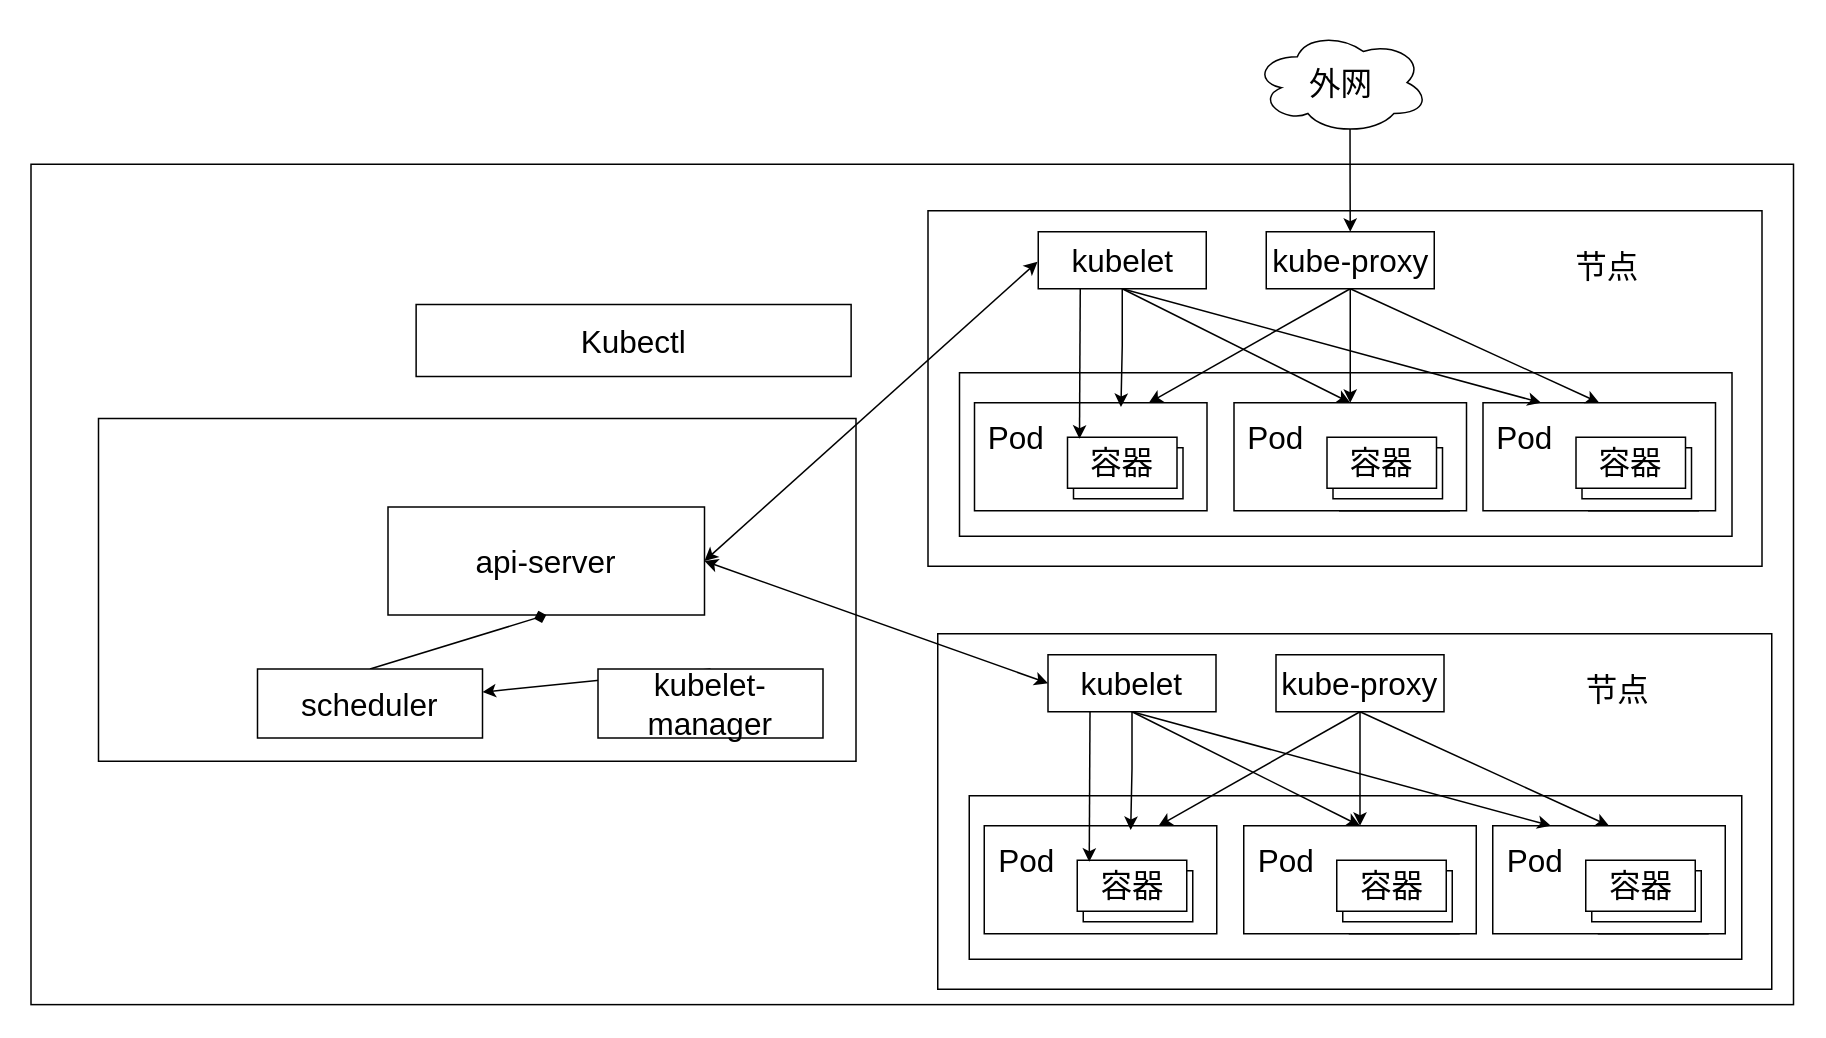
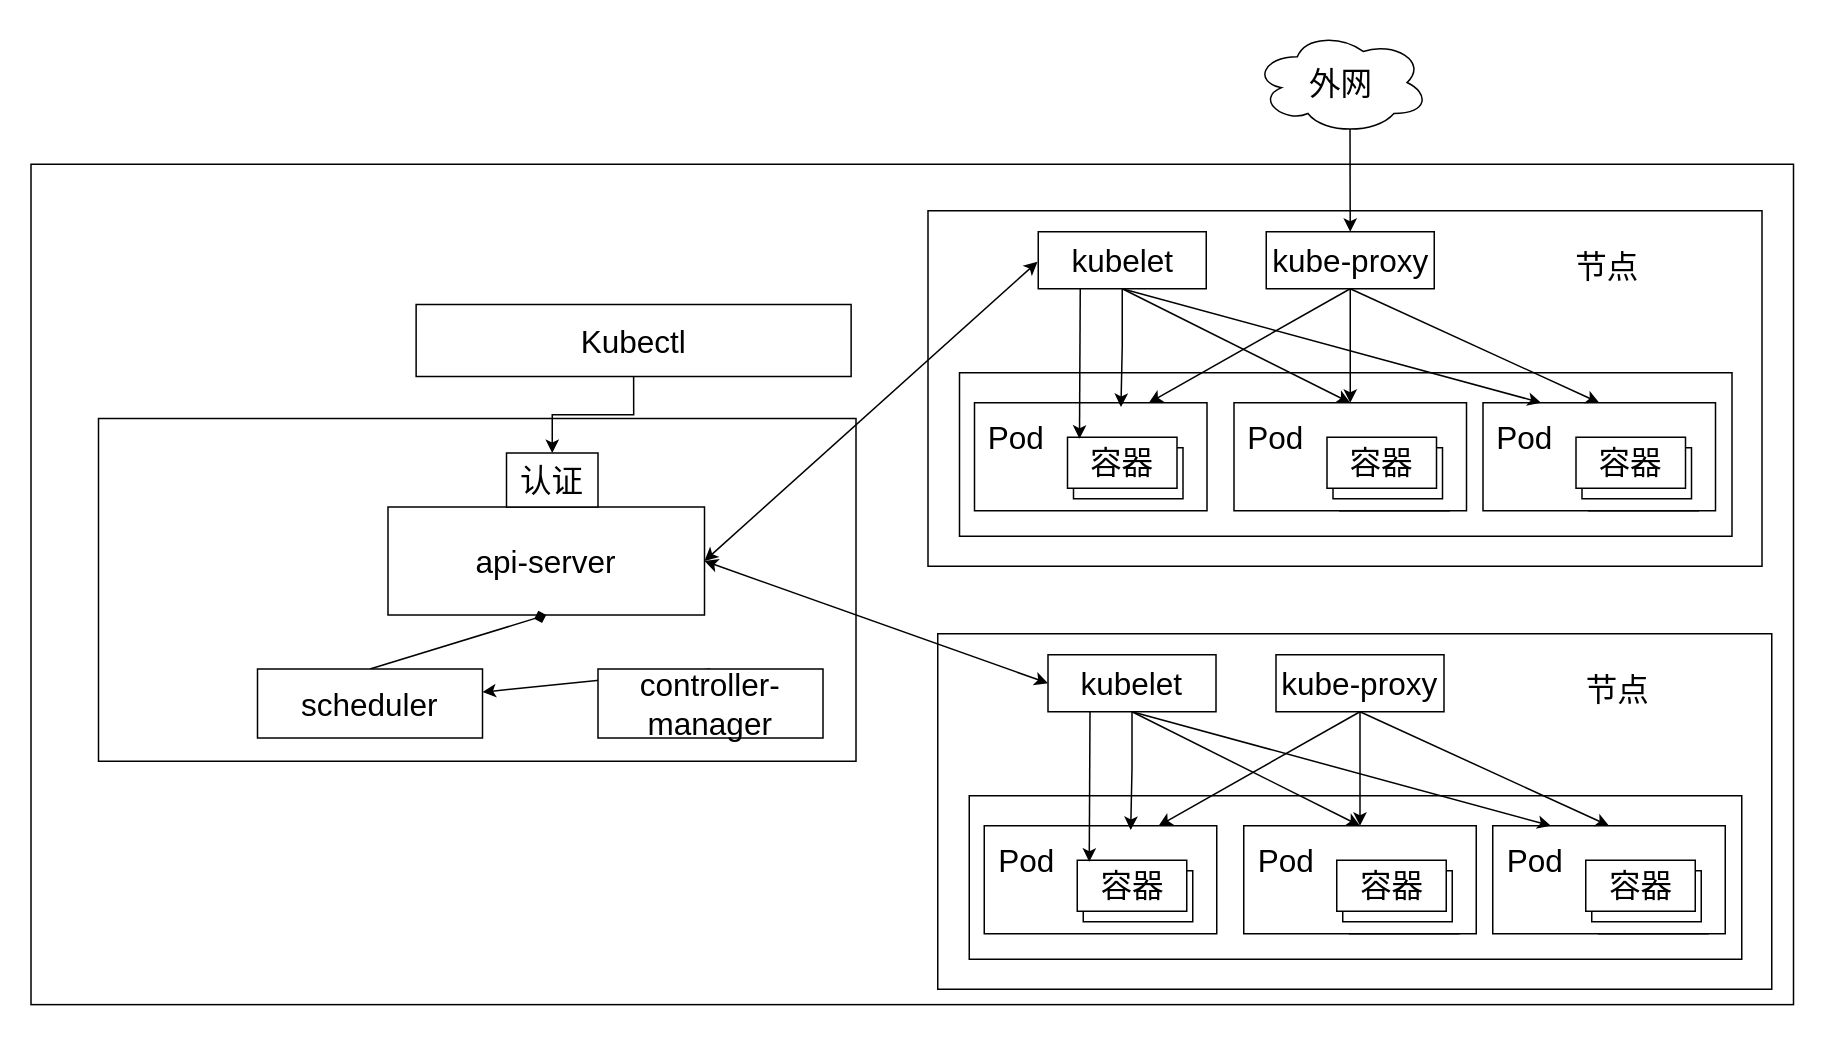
edge "Kubectl" -> "认证": added
node "认证": added
node "kubelet-manager": label "kubelet-manager" -> "controller-manager"
